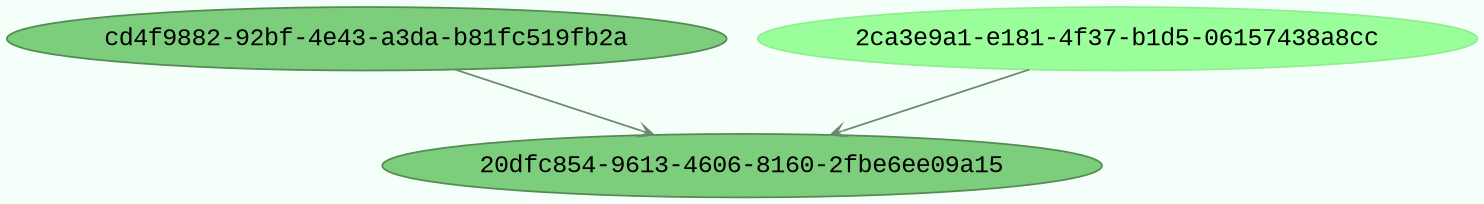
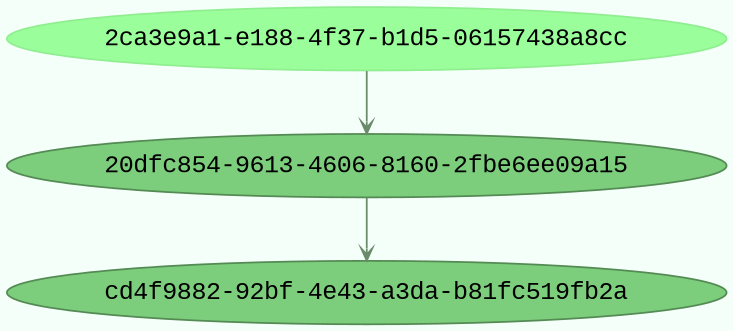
node "2ca3e9a1-e181-4f37-b1d5-06157438a8cc": label "2ca3e9a1-e181-4f37-b1d5-06157438a8cc" -> "2ca3e9a1-e188-4f37-b1d5-06157438a8cc"
edge "cd4f9882-92bf-4e43-a3da-b81fc519fb2a" -> "20dfc854-9613-4606-8160-2fbe6ee09a15": reversed
